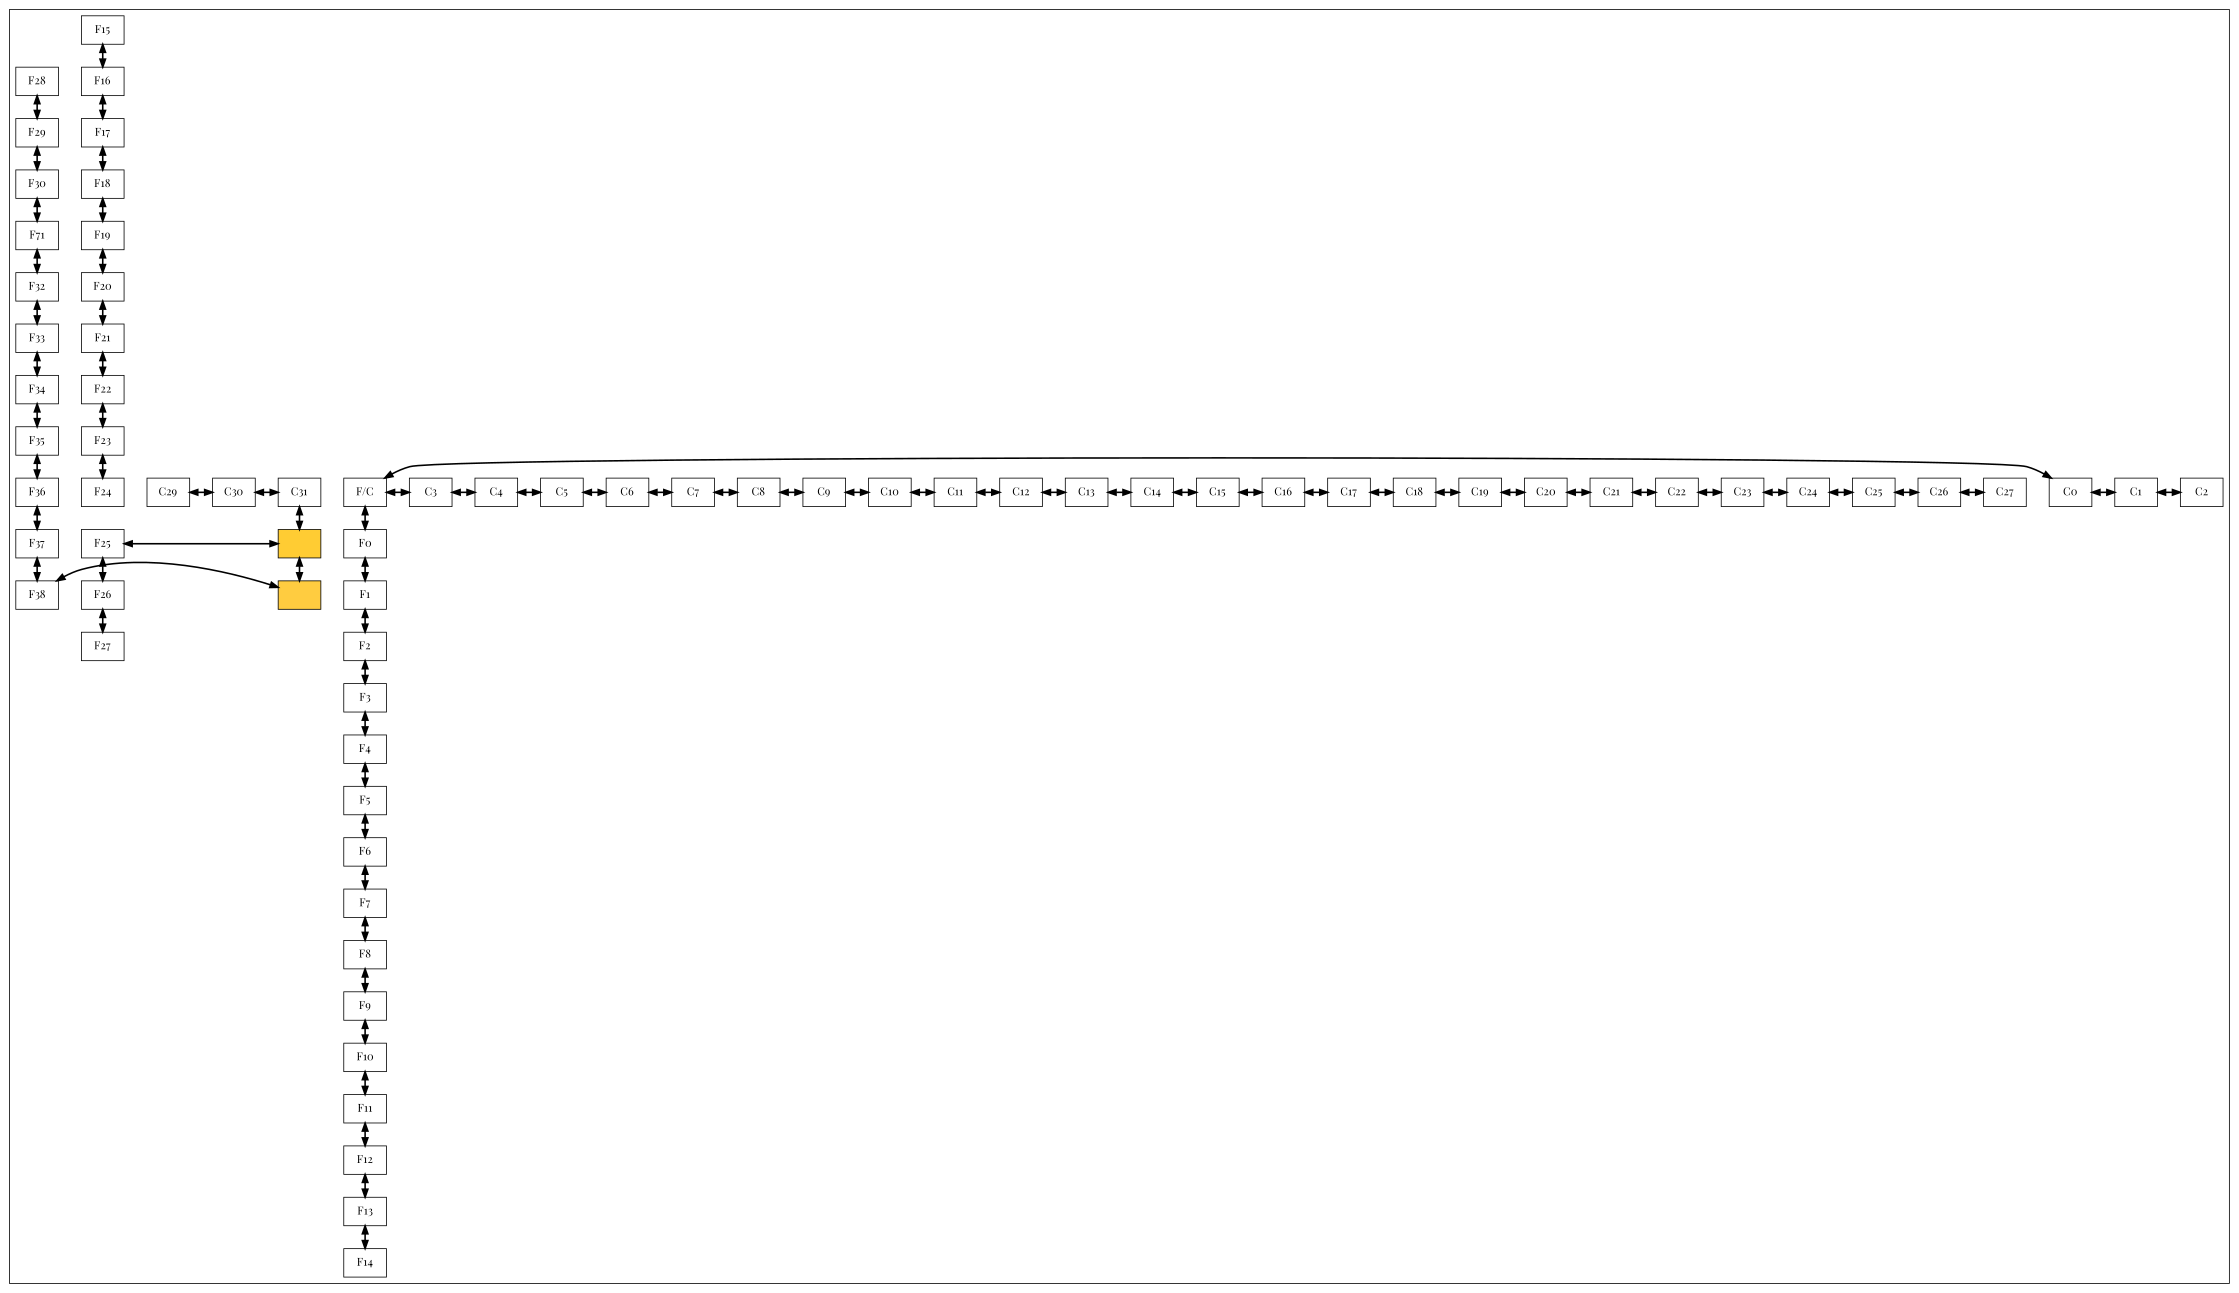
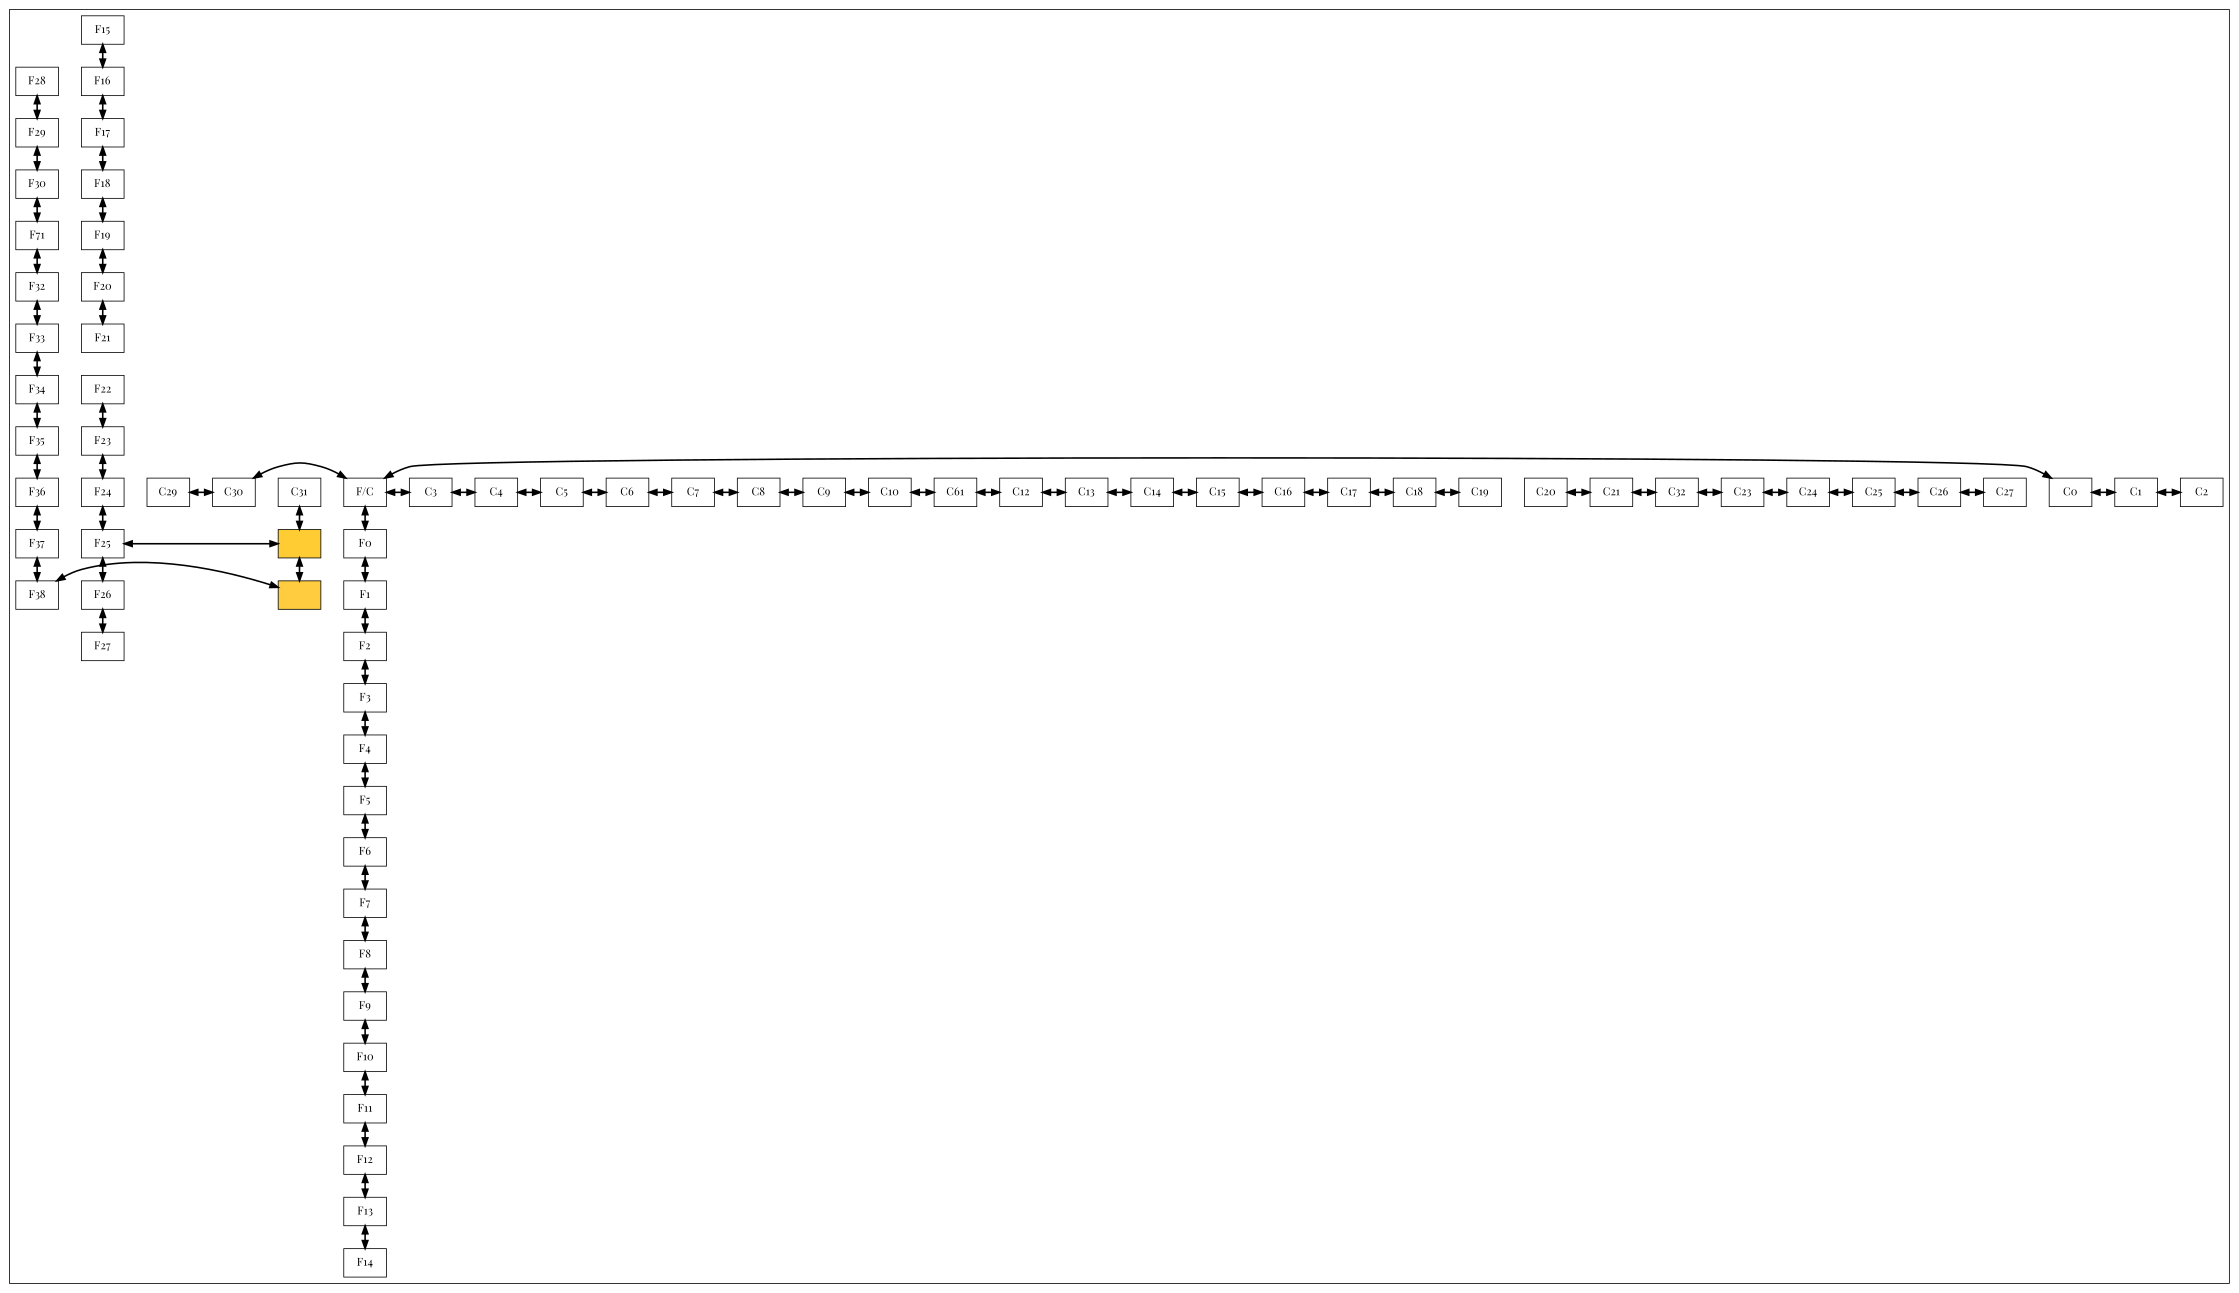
edge "F21" -- "F22": removed
edge "C30" -- "C31": now "C30" -- "F/C"
node "C11": label "C11" -> "C61"
edge "C19" -- "C20": removed
node "C22": label "C22" -> "C32"
edge "F24" -- "F25": added
